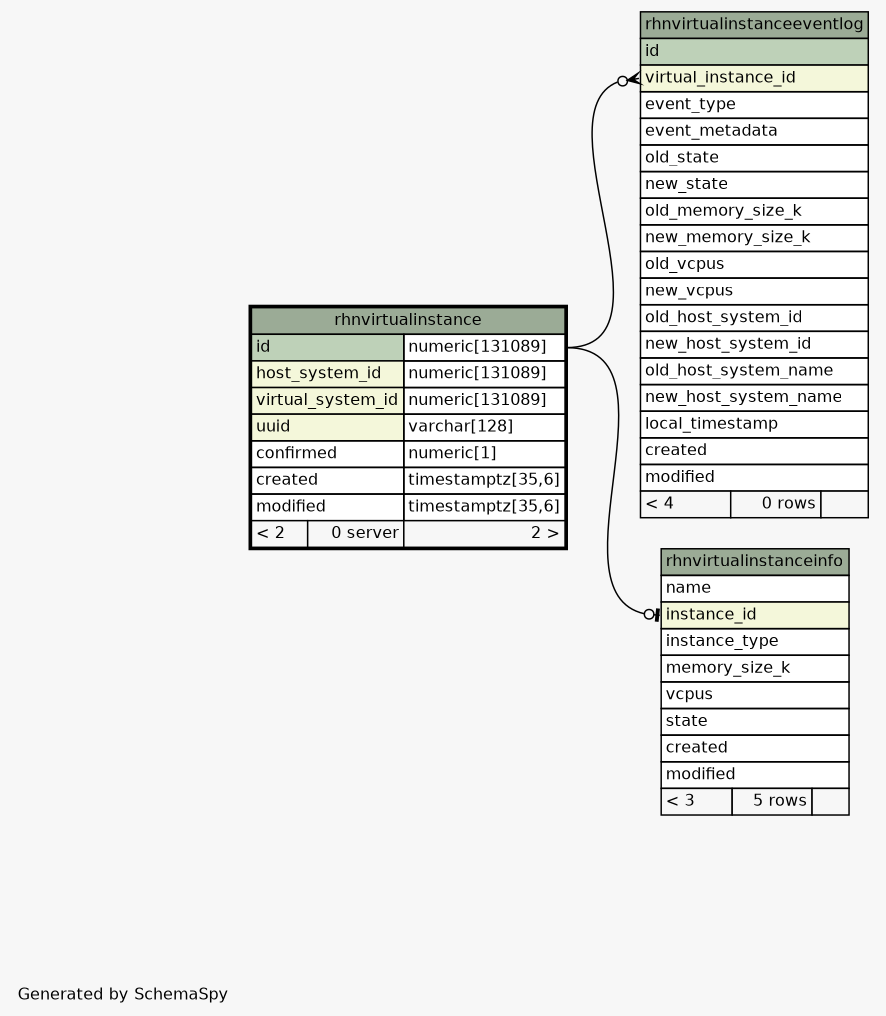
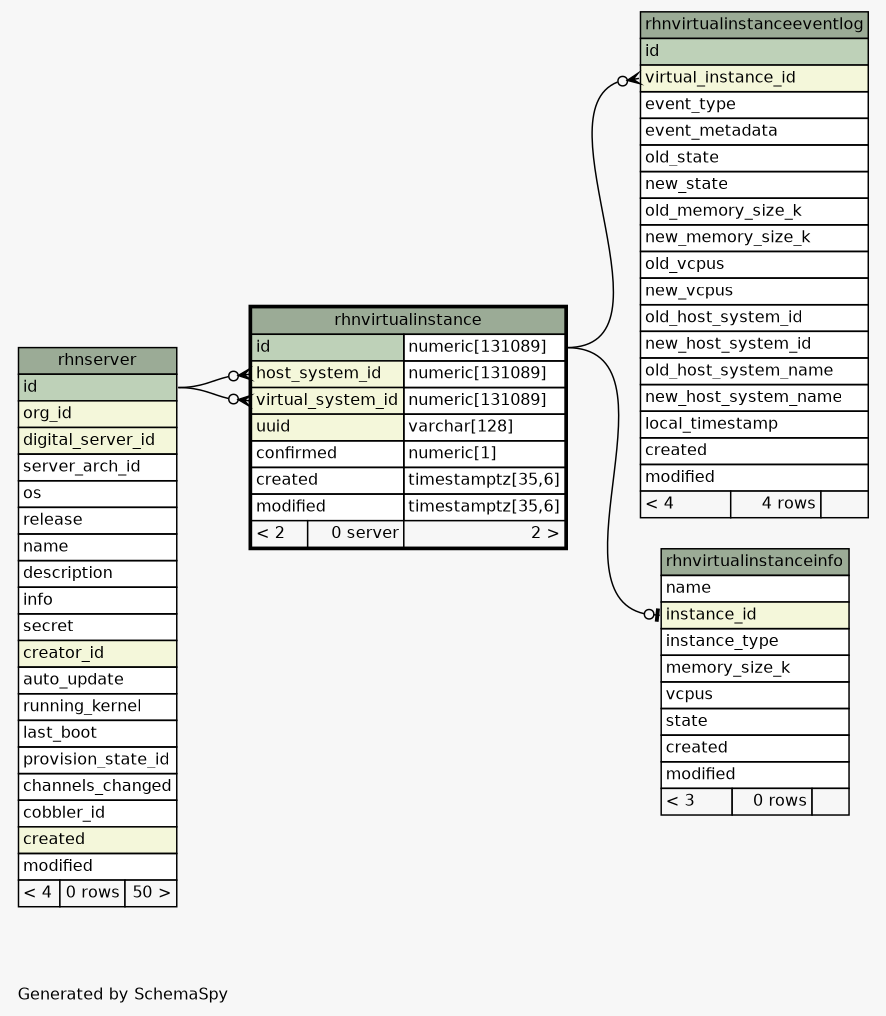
node "rhnvirtualinstanceeventlog": text "0 rows" -> "4 rows"
node "rhnserver": added
node "rhnvirtualinstanceinfo": text "5 rows" -> "0 rows"
